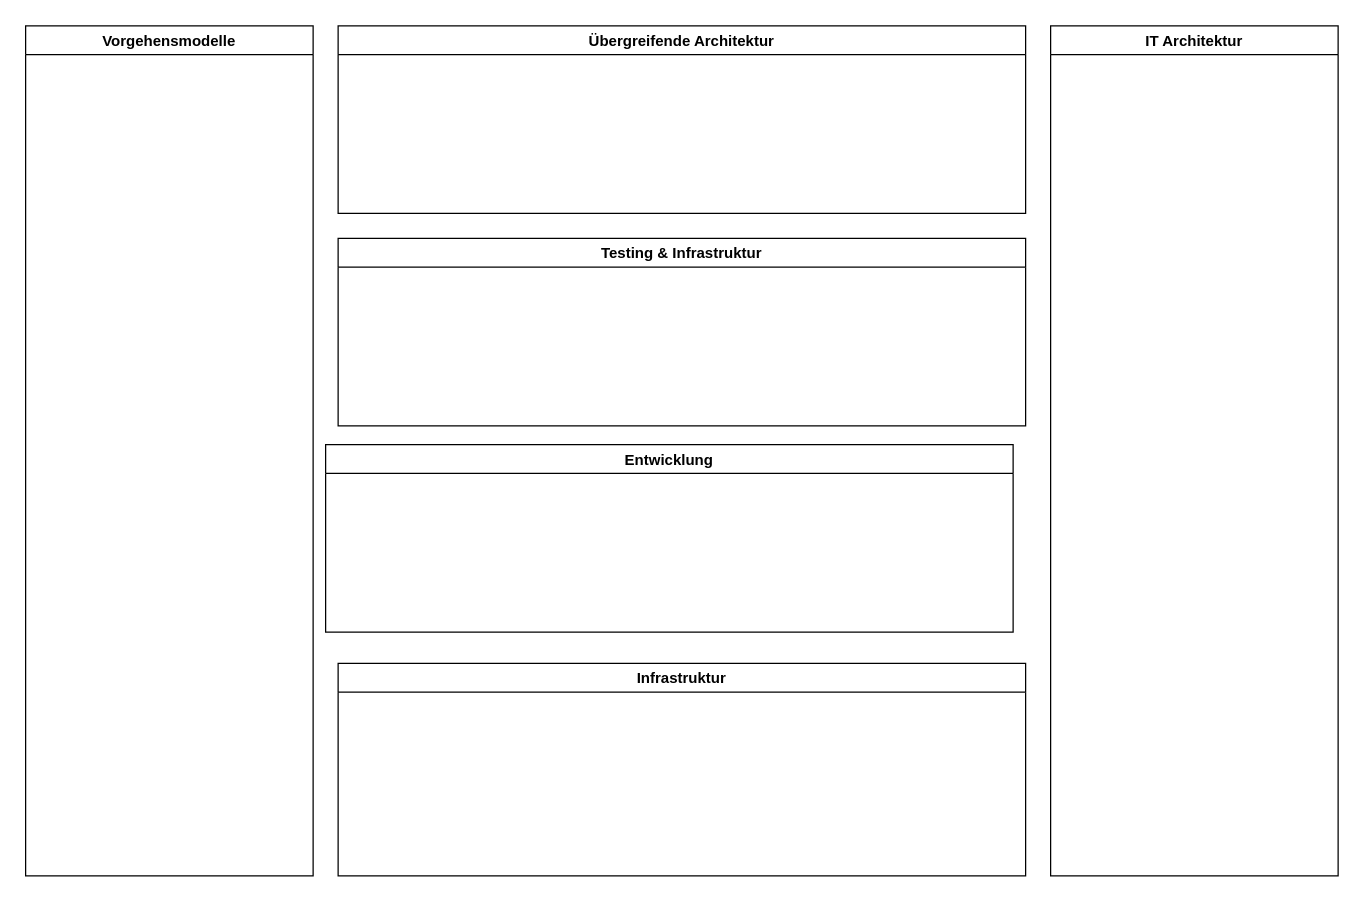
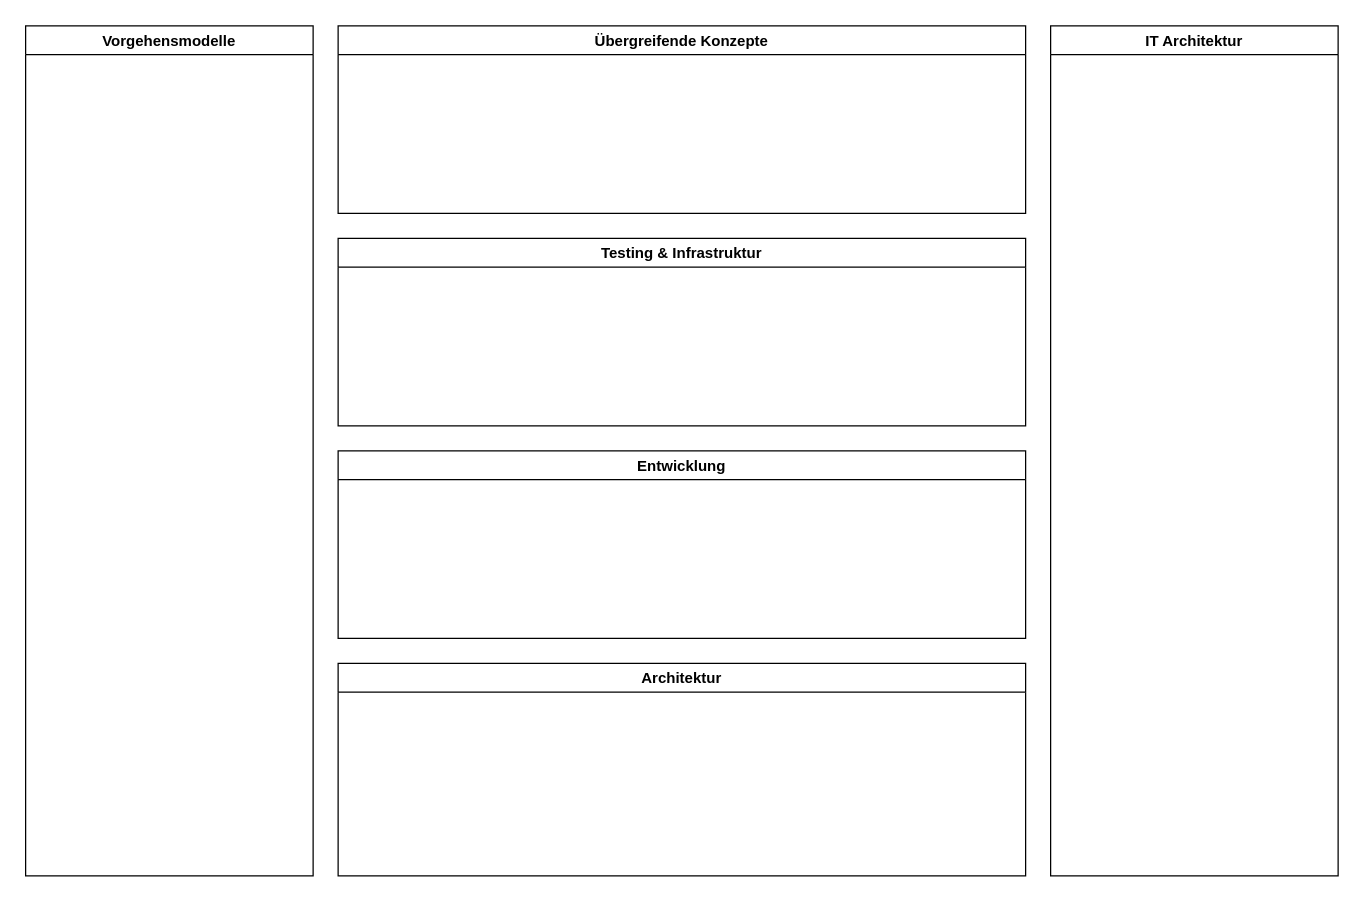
node "Übergreifende Architektur": label "Übergreifende Architektur" -> "Übergreifende Konzepte"
node "Entwicklung": moved (669, 538) -> (682, 544)
node "Infrastruktur": label "Infrastruktur" -> "Architektur"
